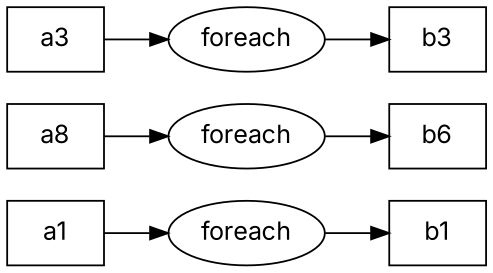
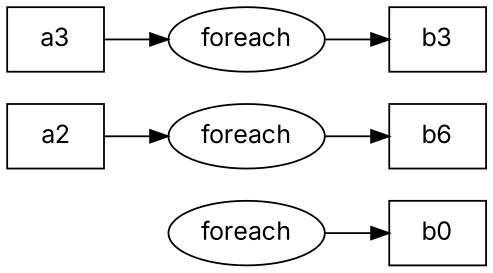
node "a8": label "a8" -> "a2"
node "a1": removed
node "b1": label "b1" -> "b0"
